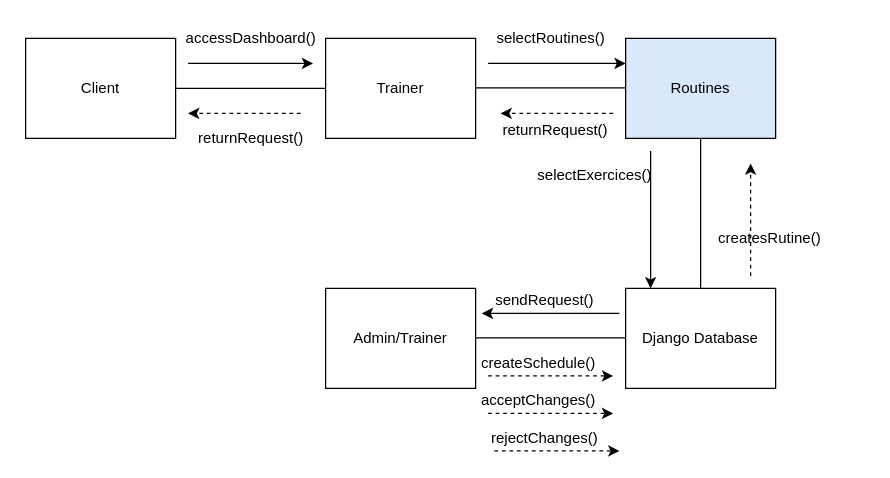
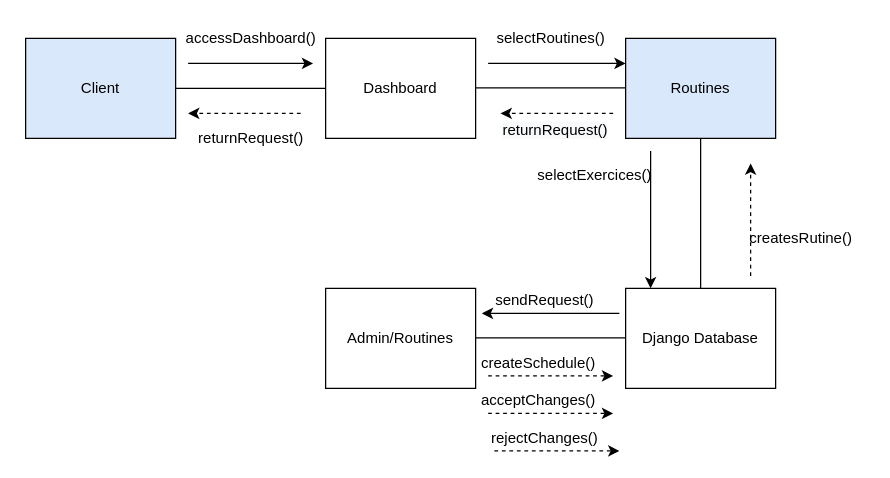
node "Client": fillcolor #ffffff -> #dae8fc
node "Trainer": label "Trainer" -> "Dashboard"
node "createsRutine()": moved (769, 238) -> (801, 238)
node "Admin/Trainer": label "Admin/Trainer" -> "Admin/Routines"
